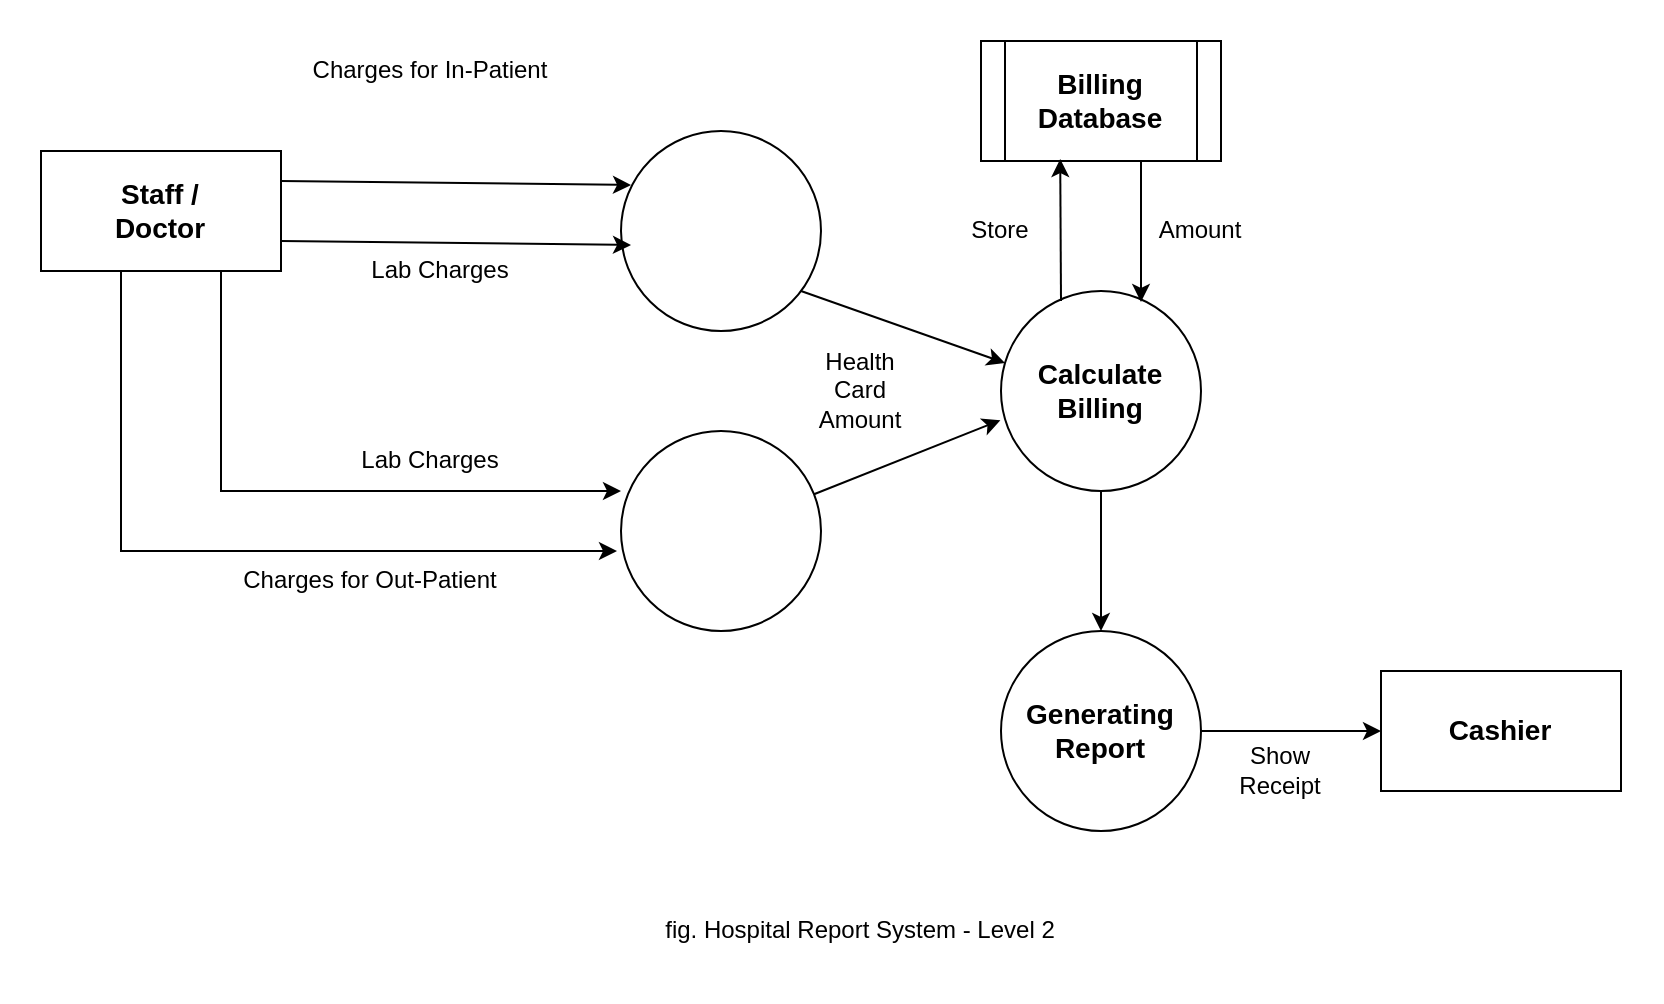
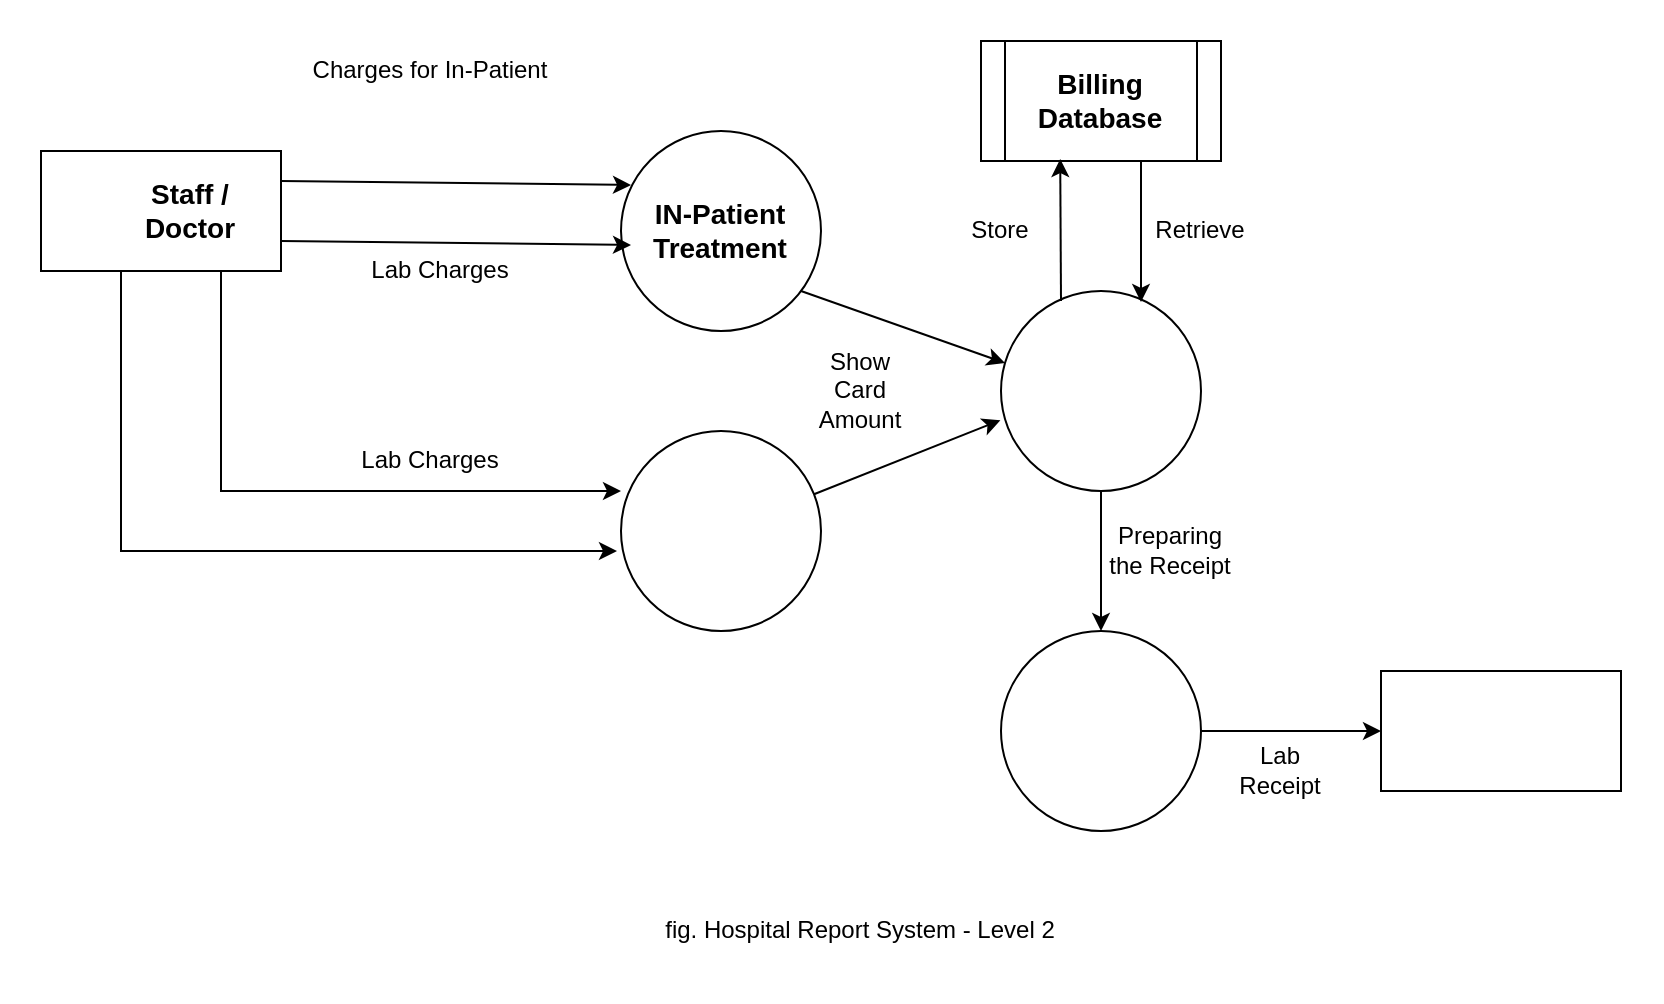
node "Staff / Doctor": moved (161, 211) -> (191, 211)
node "IN-Patient Treatment": added
node "Amount": label "Amount" -> "Retrieve"
node "Health Card Amount": label "Health Card Amount" -> "Show Card Amount"
node "Calculate Billing": removed
node "Preparing the Receipt": added
node "Charges for Out-Patient": removed
node "Generating Report": removed
node "Cashier": removed
node "Show Receipt": label "Show Receipt" -> "Lab Receipt"
